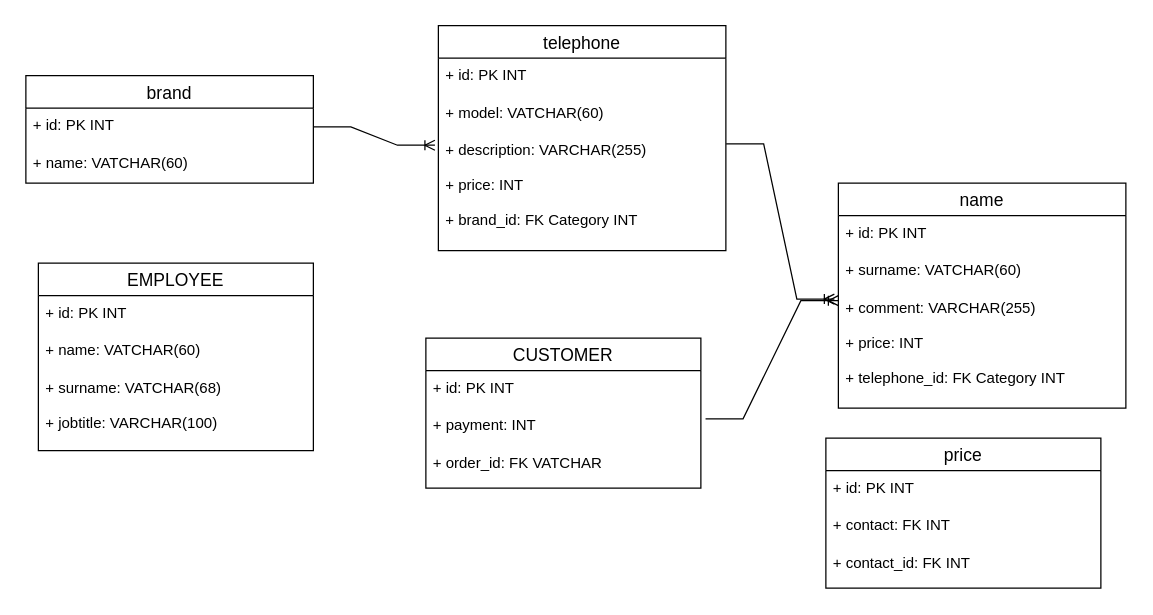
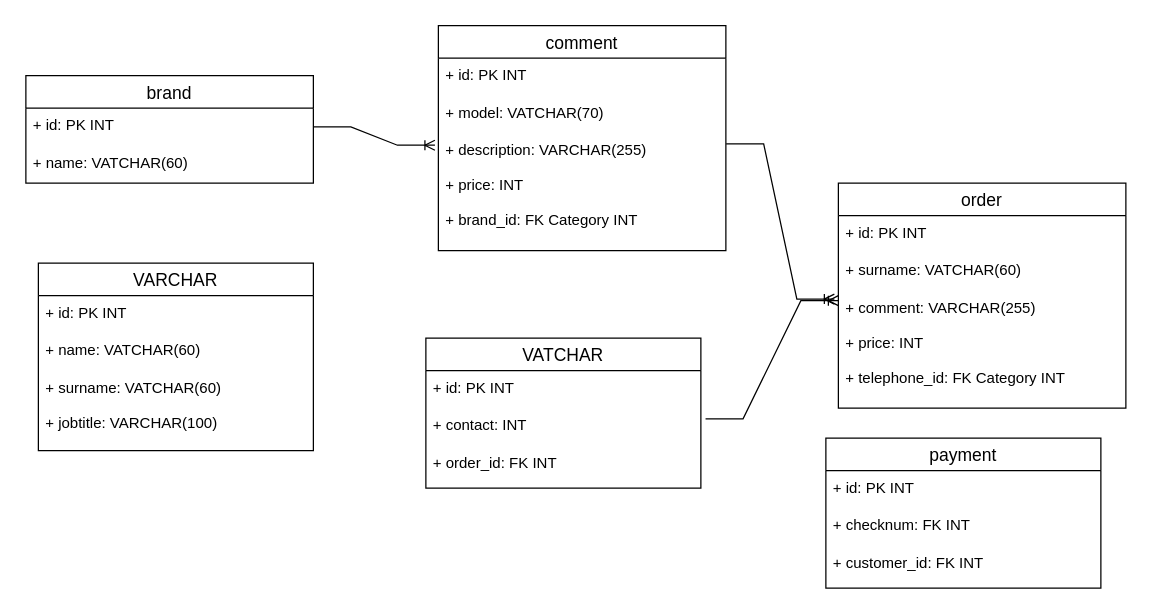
node "telephone": label "telephone" -> "comment"
node "+ model: VATCHAR(60)": label "+ model: VATCHAR(60)" -> "+ model: VATCHAR(70)"
node "name": label "name" -> "order"
node "EMPLOYEE": label "EMPLOYEE" -> "VARCHAR"
node "CUSTOMER": label "CUSTOMER" -> "VATCHAR"
node "+ surname: VATCHAR(68) + jobtitle: VARCHAR(100)": label "+ surname: VATCHAR(68) + jobtitle: VARCHAR(100)" -> "+ surname: VATCHAR(60) + jobtitle: VARCHAR(100)"
node "+ payment: INT": label "+ payment: INT" -> "+ contact: INT"
node "price": label "price" -> "payment"
node "+ order_id: FK VATCHAR": label "+ order_id: FK VATCHAR" -> "+ order_id: FK INT"
node "+ contact: FK INT": label "+ contact: FK INT" -> "+ checknum: FK INT"
node "+ contact_id: FK INT": label "+ contact_id: FK INT" -> "+ customer_id: FK INT"
